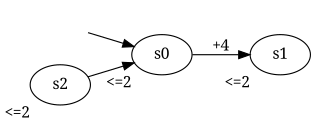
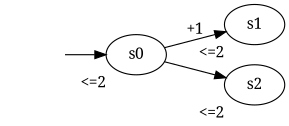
edge "s0 <=2" -> "s1 <=2": label "+4" -> "+1"
edge "s2 <=2" -> "s0 <=2": reversed
